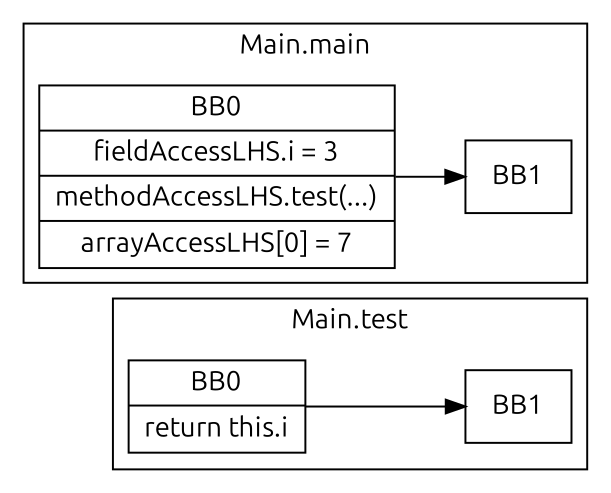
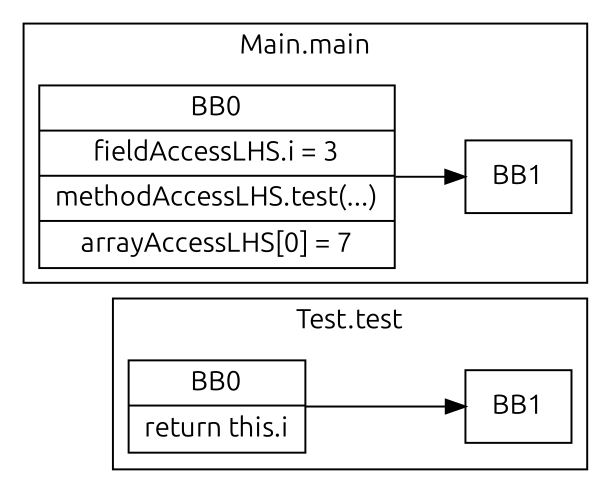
cluster "Main.test": label "Main.test" -> "Test.test"
